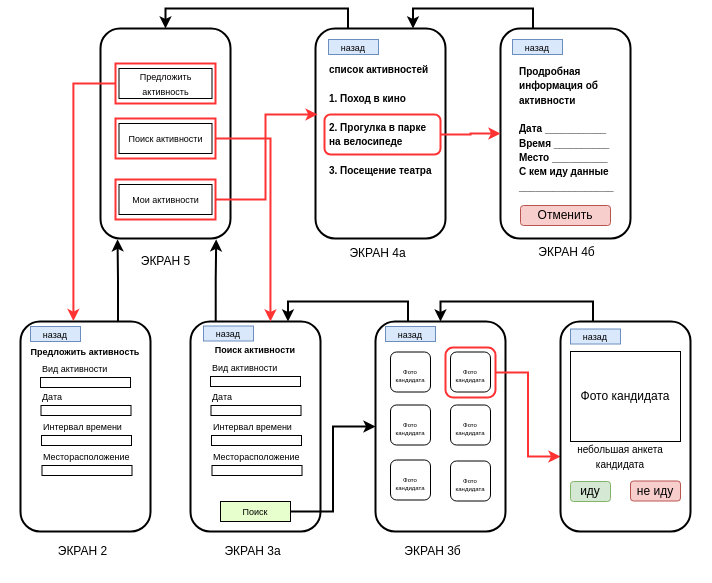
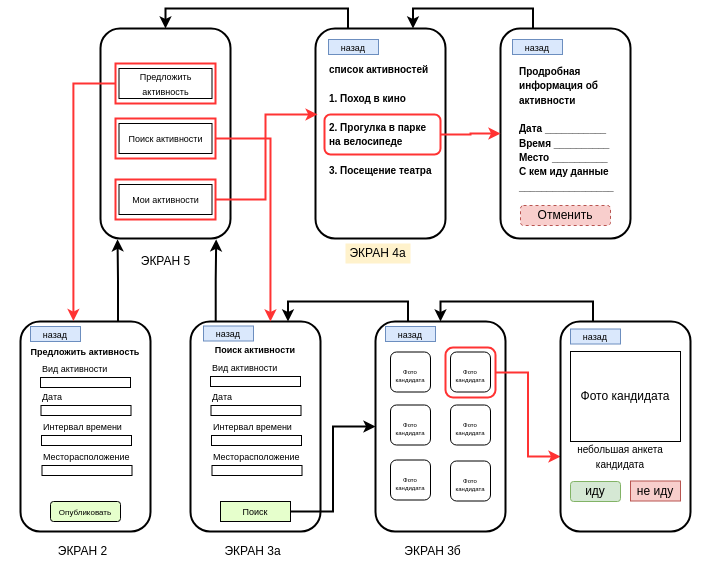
node "Отменить": style solid -> dashed
node "ЭКРАН 4б": removed
node "ЭКРАН 4а": fillcolor #ffffff -> #fff2cc
node "не иду": shape rounded rectangle -> rectangle
node "иду": size 40x20 -> 50x20
node "Опубликовать": added
